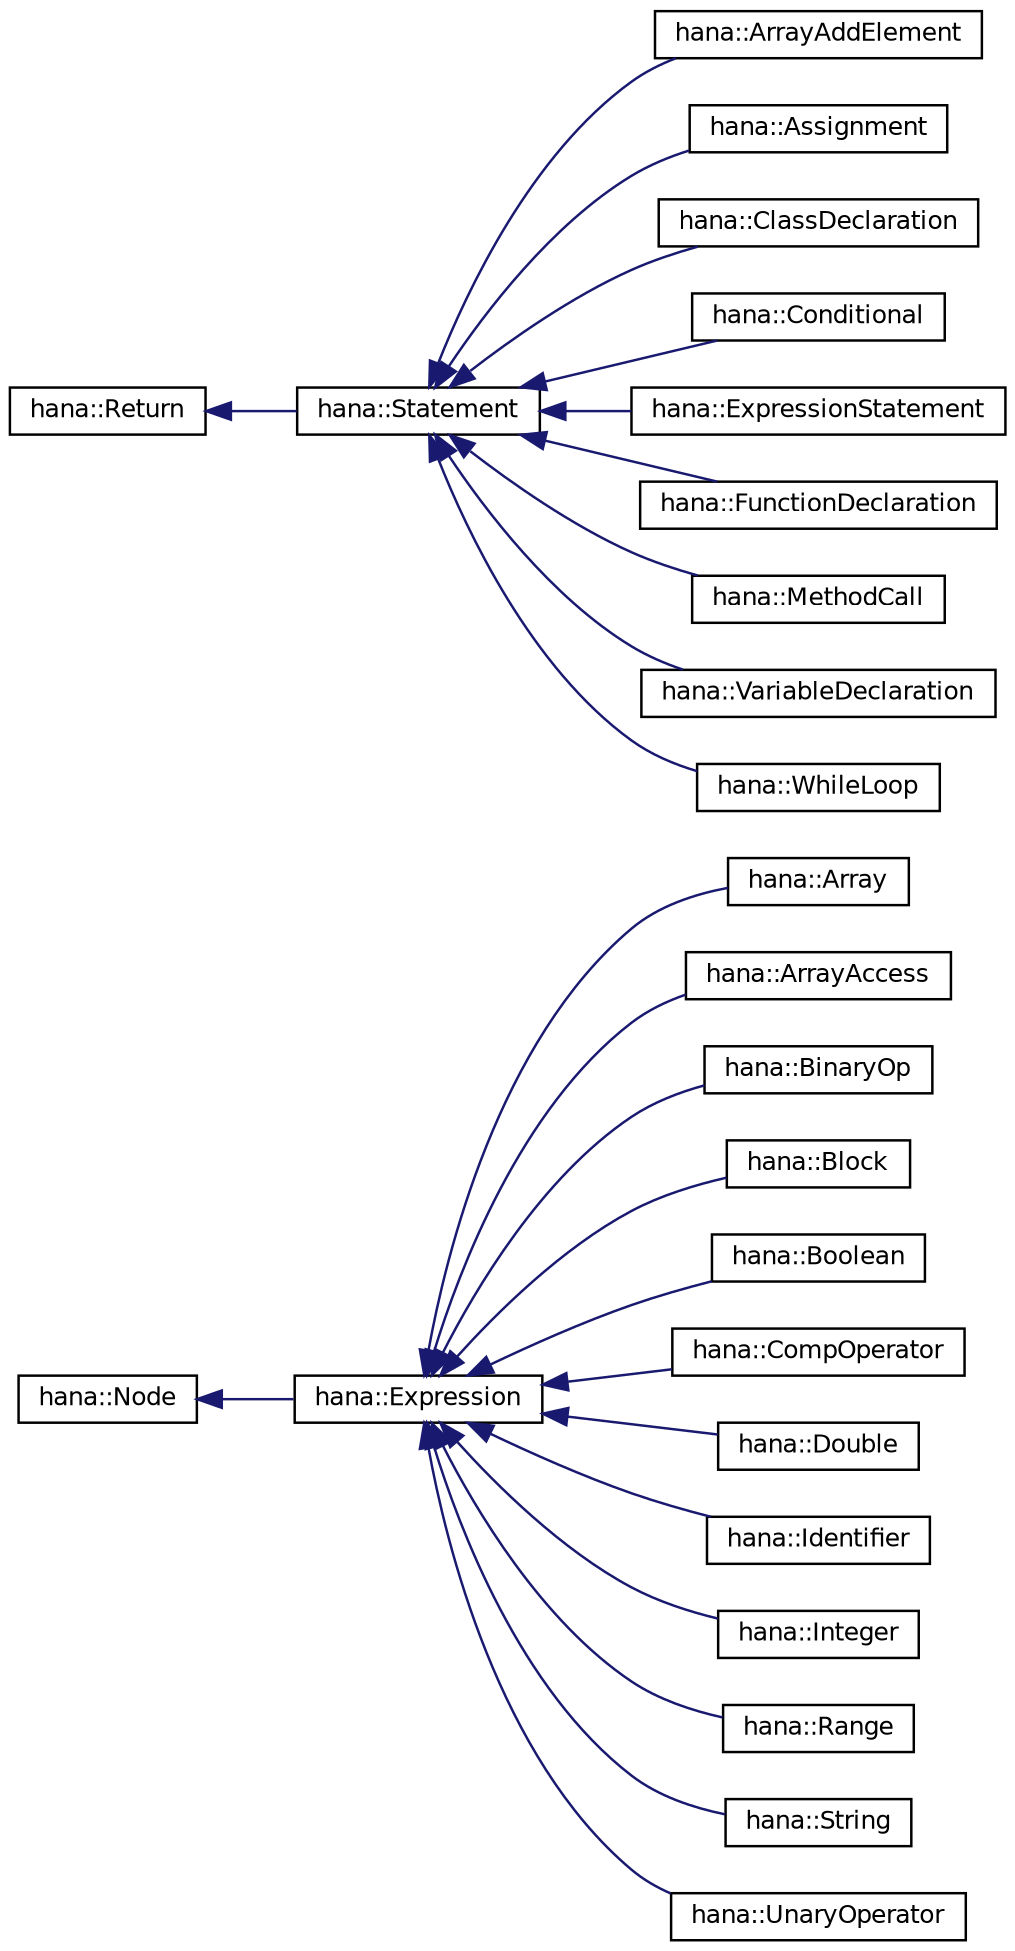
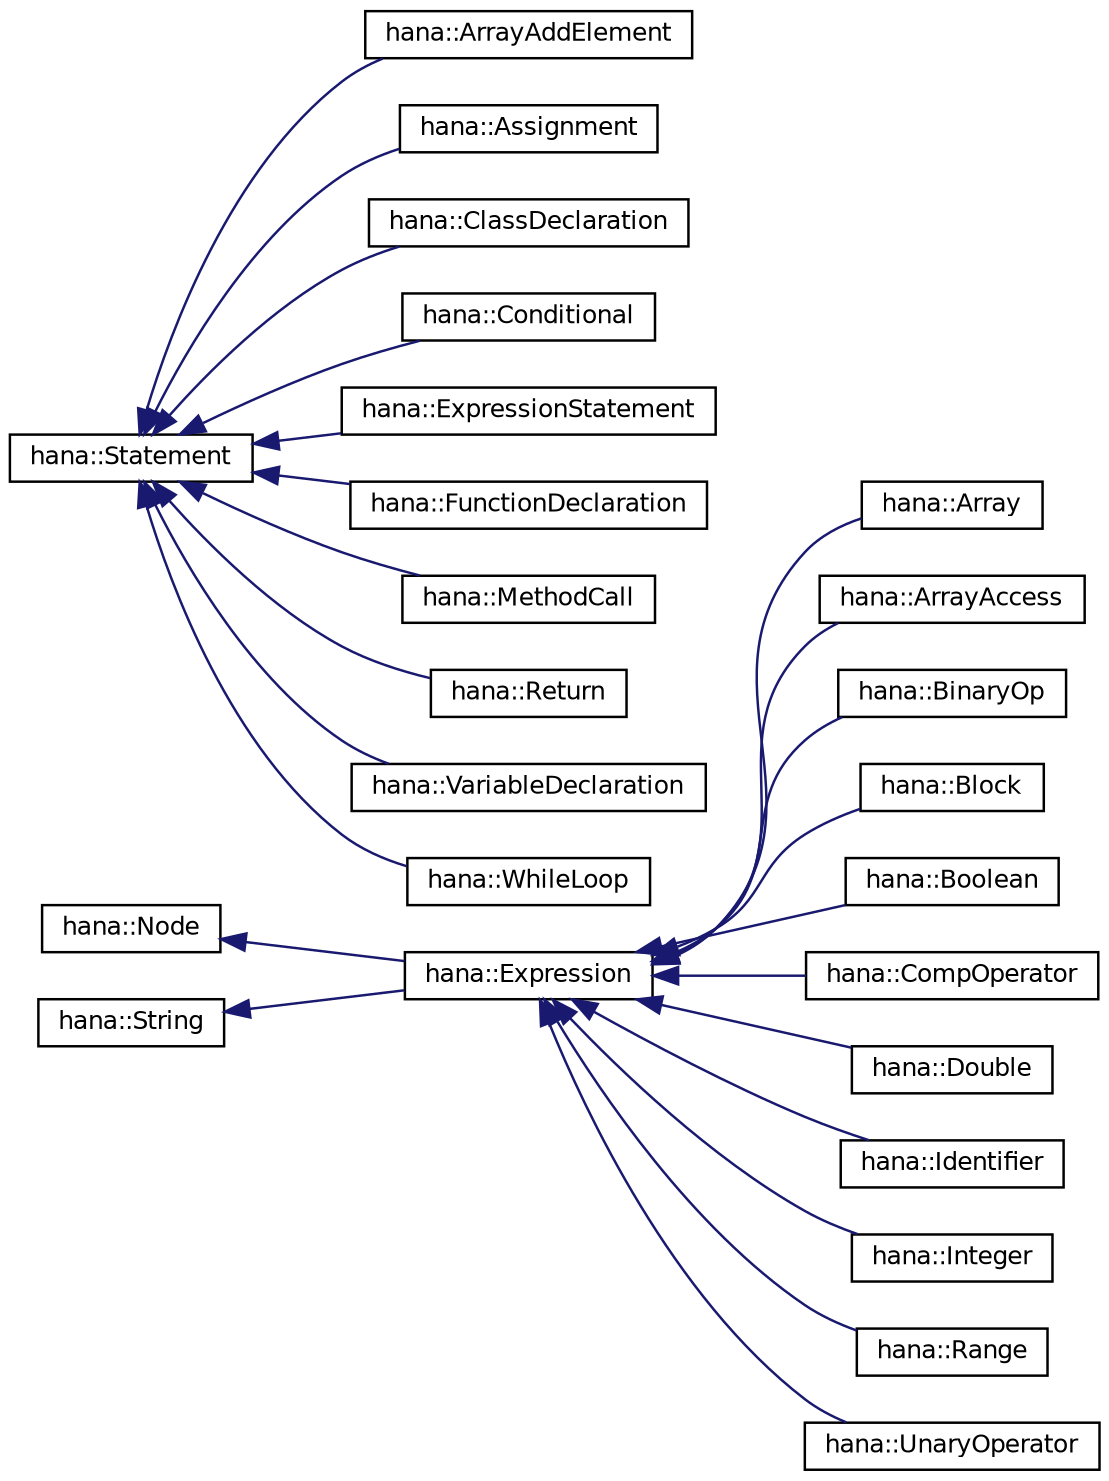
edge "hana::Statement" -> "hana::Return": reversed
edge "hana::String" -> "hana::Expression": reversed
